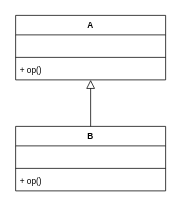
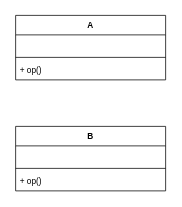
edge "B" -> "A": removed
